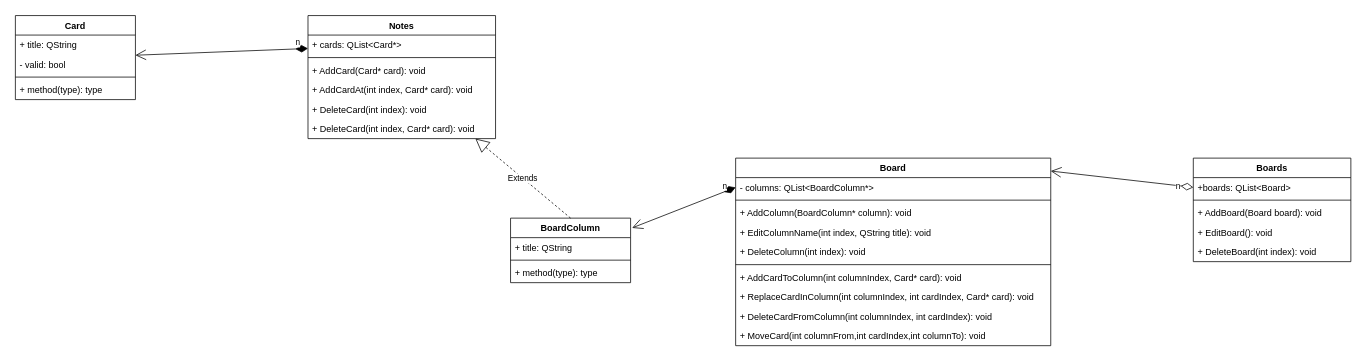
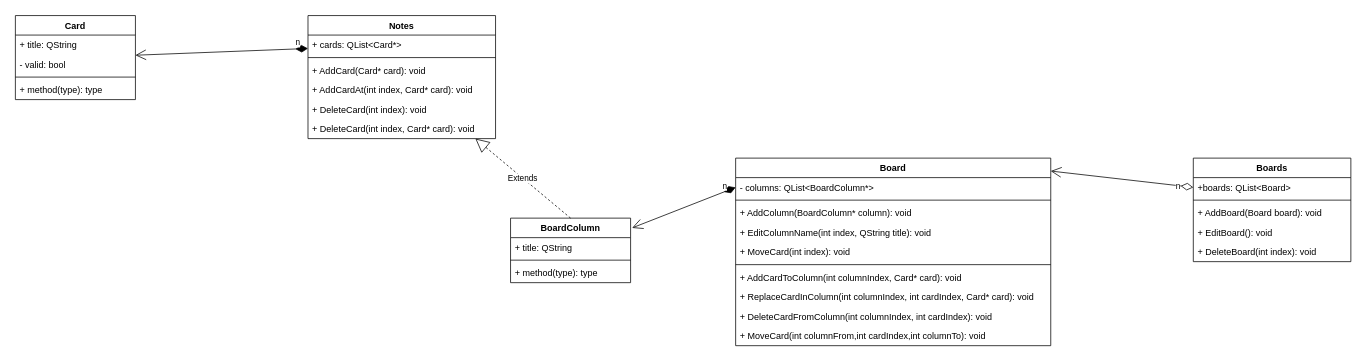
node "+ DeleteColumn(int index): void": label "+ DeleteColumn(int index): void" -> "+ MoveCard(int index): void"
